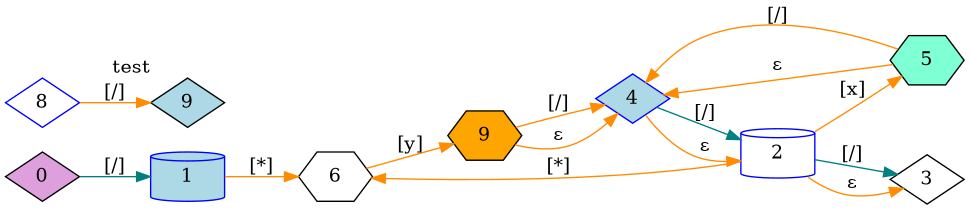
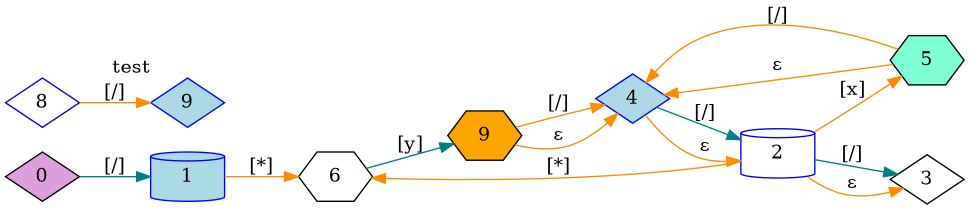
node "9 test": color black -> blue
edge "6" -> "9": color darkorange -> teal
